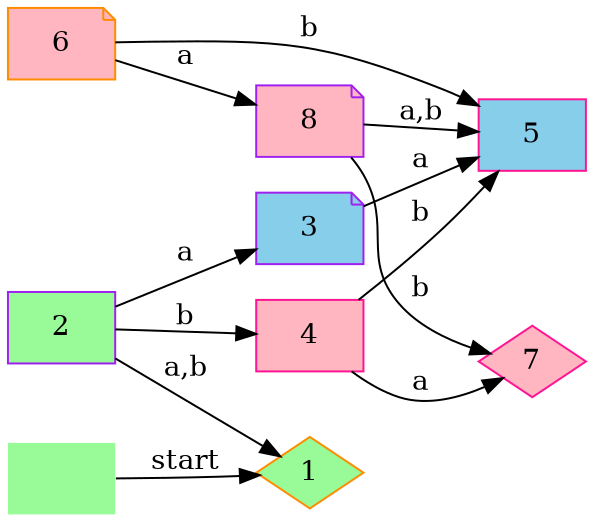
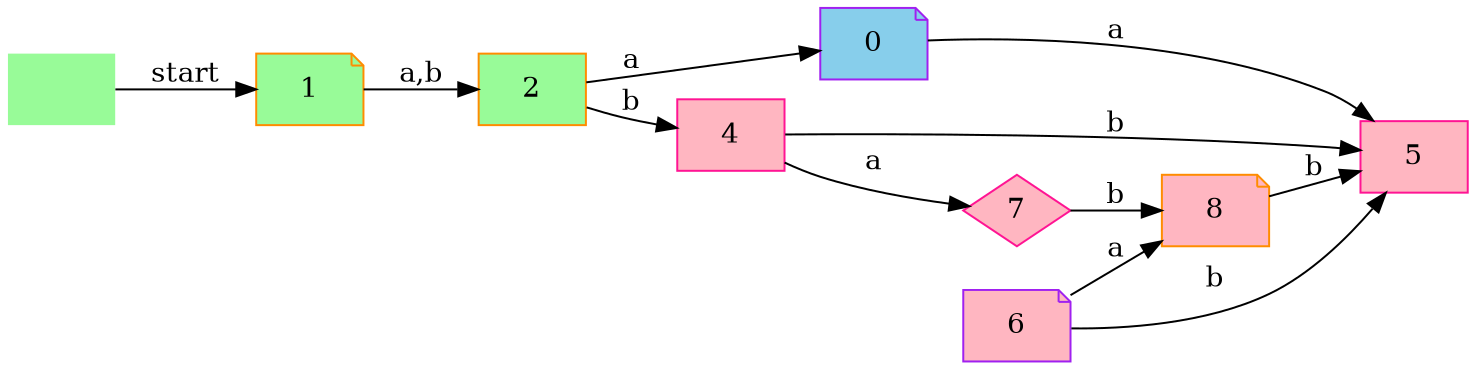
node "6": color darkorange -> purple
edge "8" -> "5": label "a,b" -> "b"
node "8": color purple -> darkorange
node "5": fillcolor skyblue -> lightpink
node "3": label "3" -> "0"
edge "8" -> "7": reversed
node "2": color purple -> darkorange
edge "2" -> "1": reversed
node "1": shape diamond -> note
